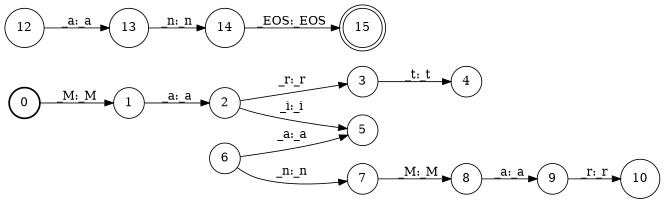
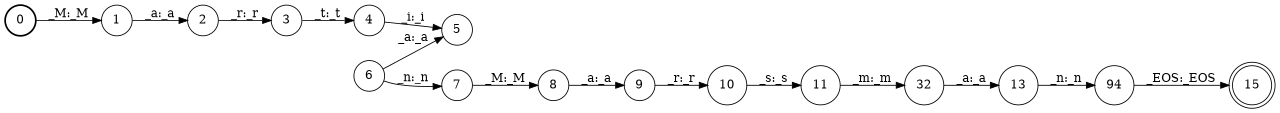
node "12": label "12" -> "32"
node "14": label "14" -> "94"
node "11": added
edge "2" -> "5": now "4" -> "5"
